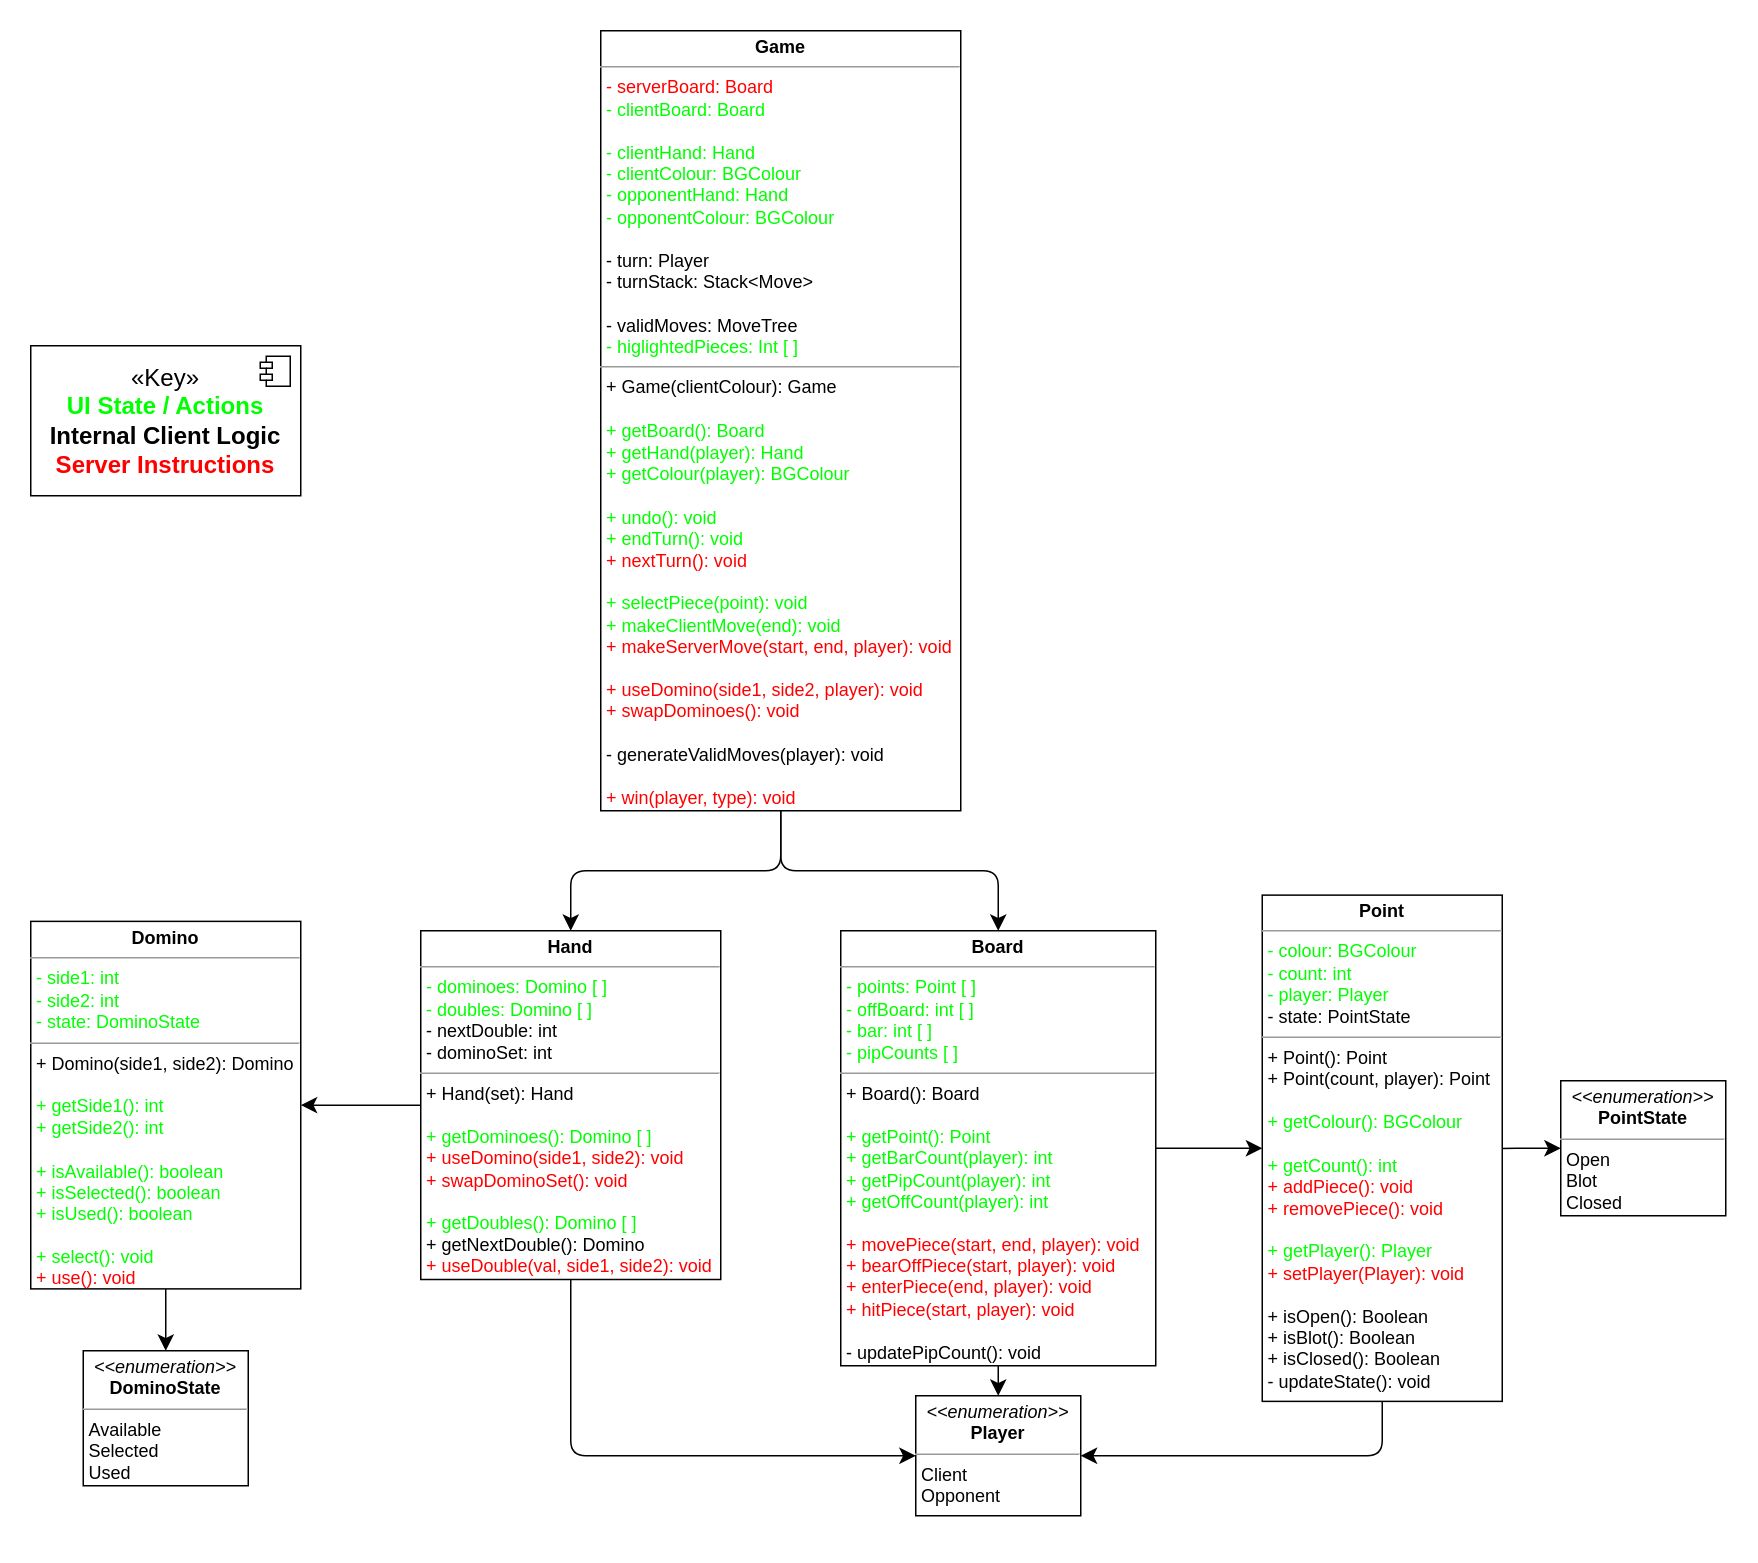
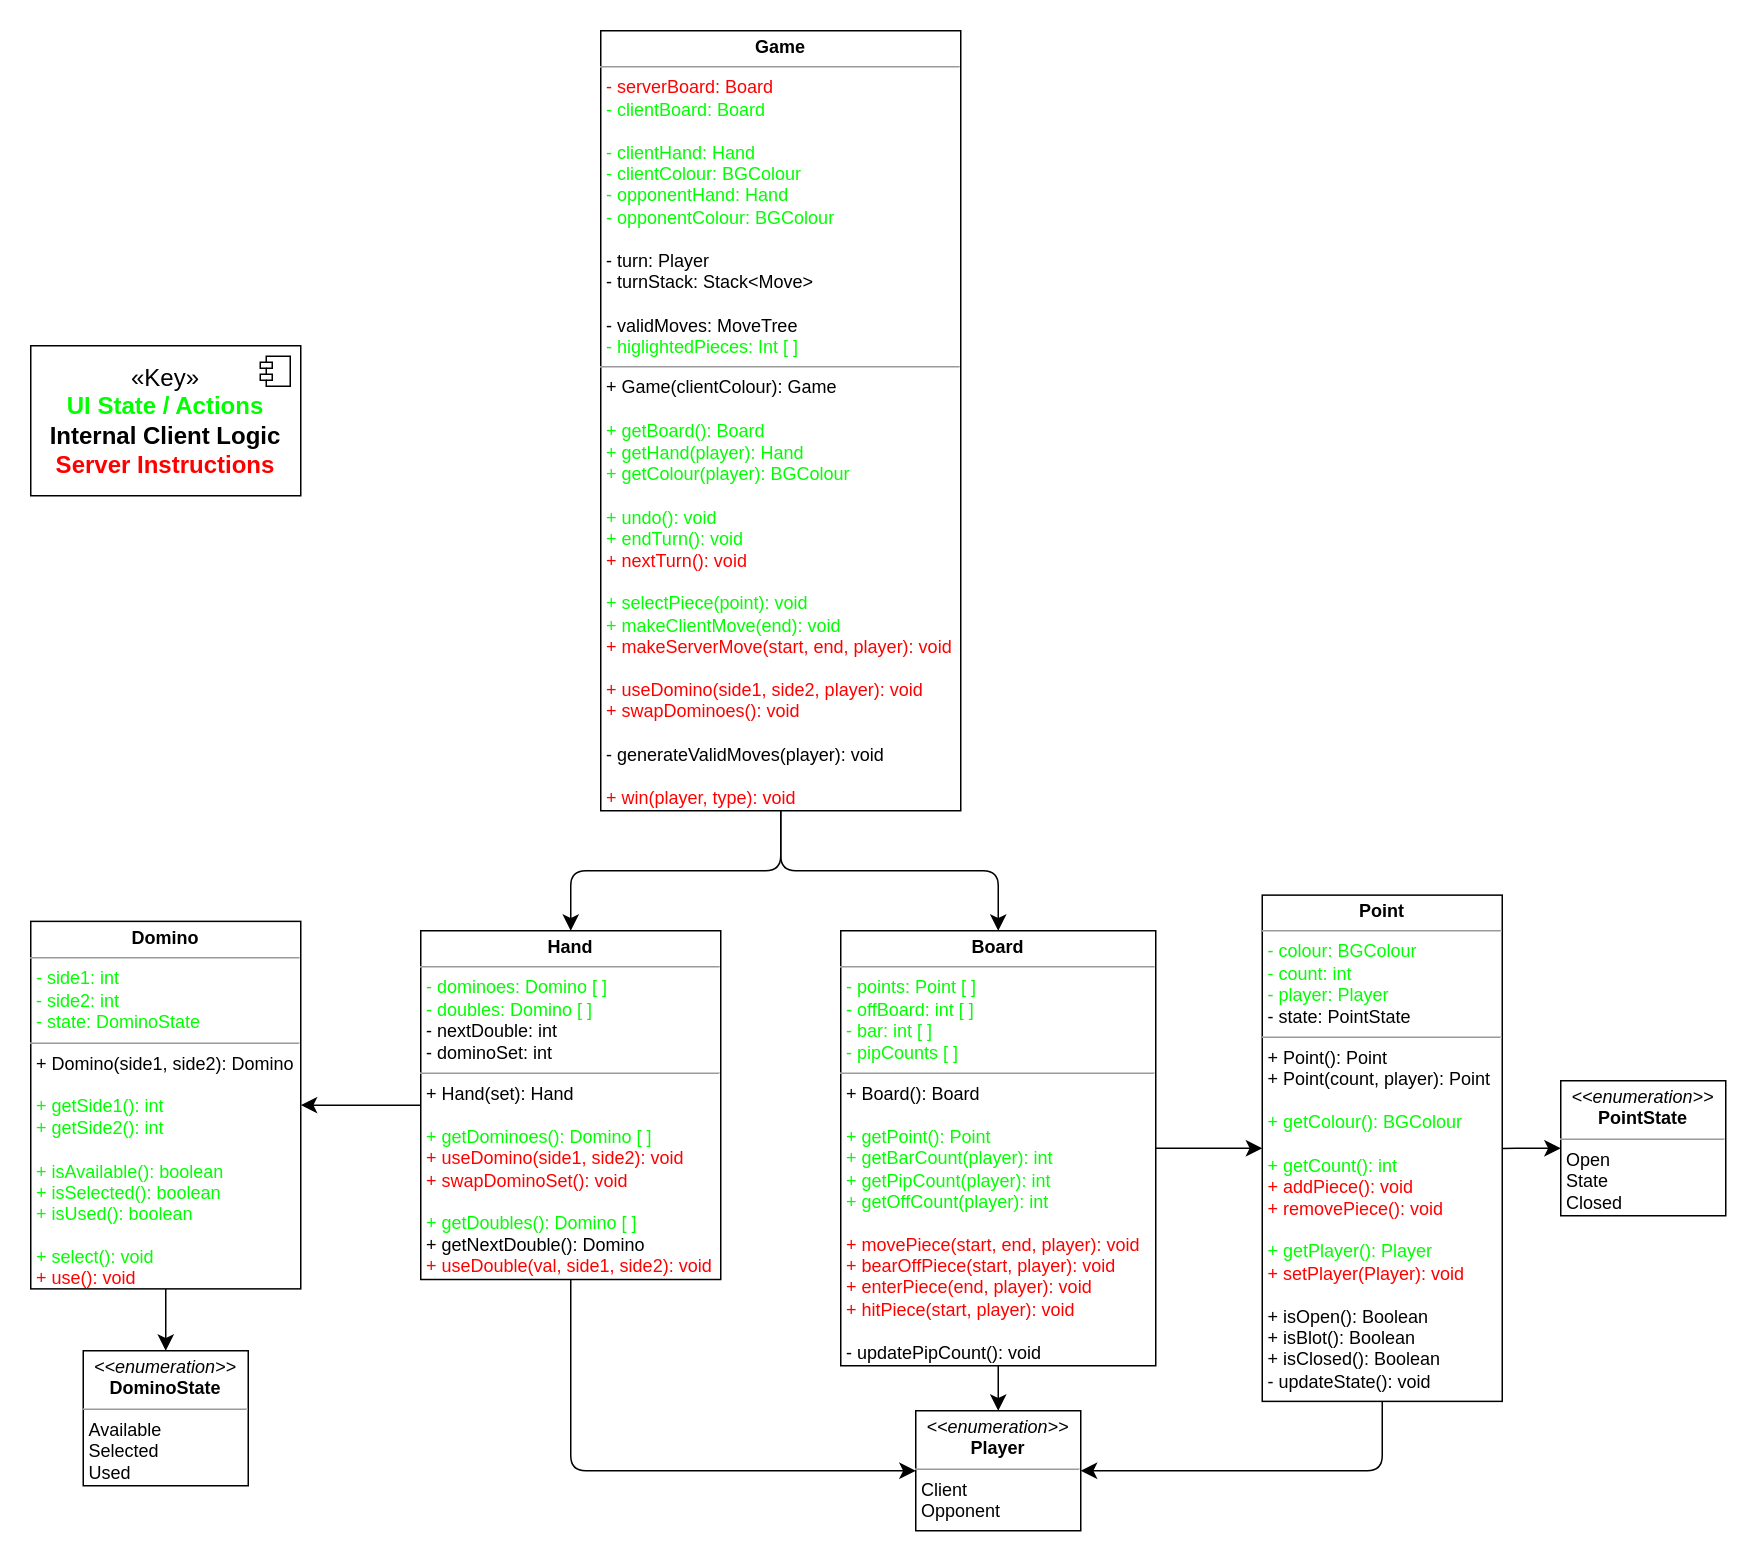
node "<<enumeration>> PointState Open Blot Closed": label "<<enumeration>> PointState Open Blot Closed" -> "<<enumeration>> PointState Open State Closed"
node "<<enumeration>> Player Client Opponent": moved (998, 1456) -> (998, 1471)
